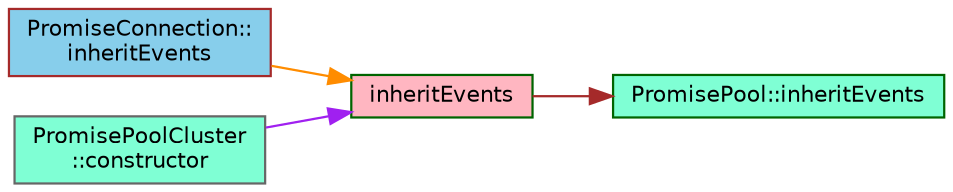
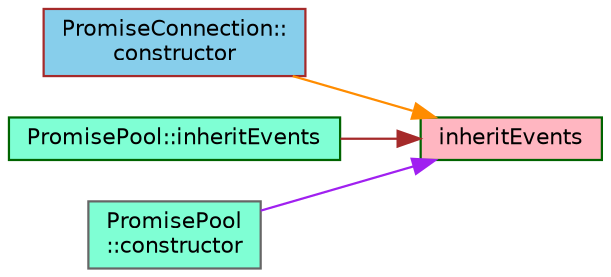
node "PromiseConnection:: inheritEvents": label "PromiseConnection:: inheritEvents" -> "PromiseConnection:: constructor"
edge "inheritEvents" -> "PromisePool::inheritEvents": reversed
node "PromisePoolCluster ::constructor": label "PromisePoolCluster ::constructor" -> "PromisePool ::constructor"
